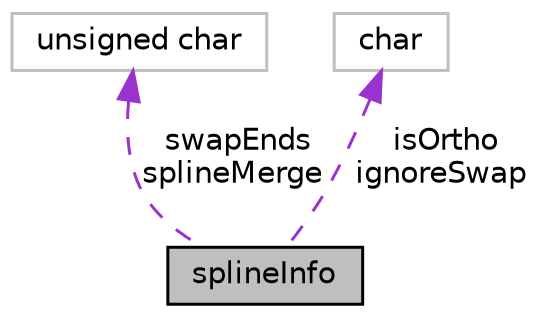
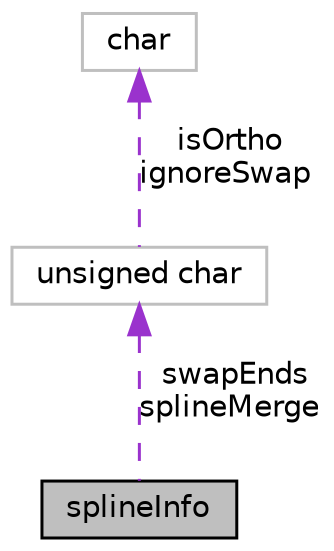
edge "splineInfo" -> "char": now "unsigned char" -> "char"
